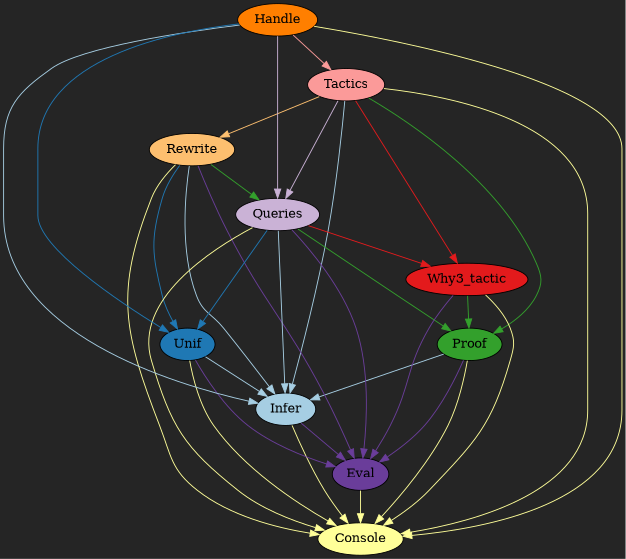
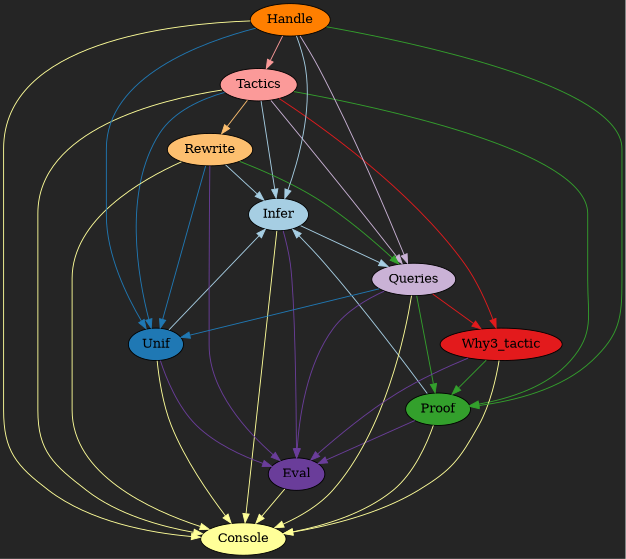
edge "Handle" -> "Proof": added
edge "Tactics" -> "Unif": added
edge "Queries" -> "Infer": reversed
